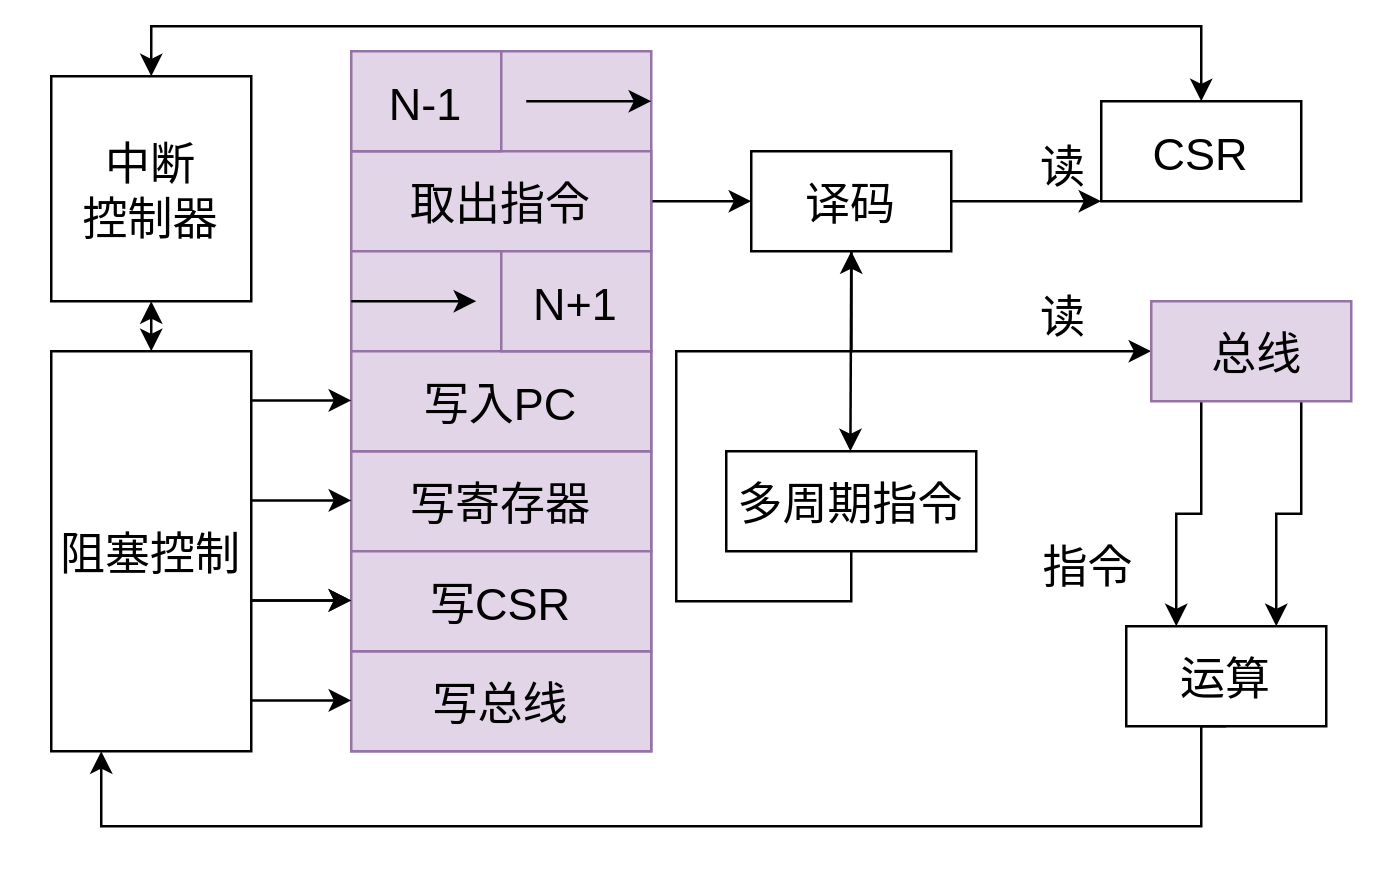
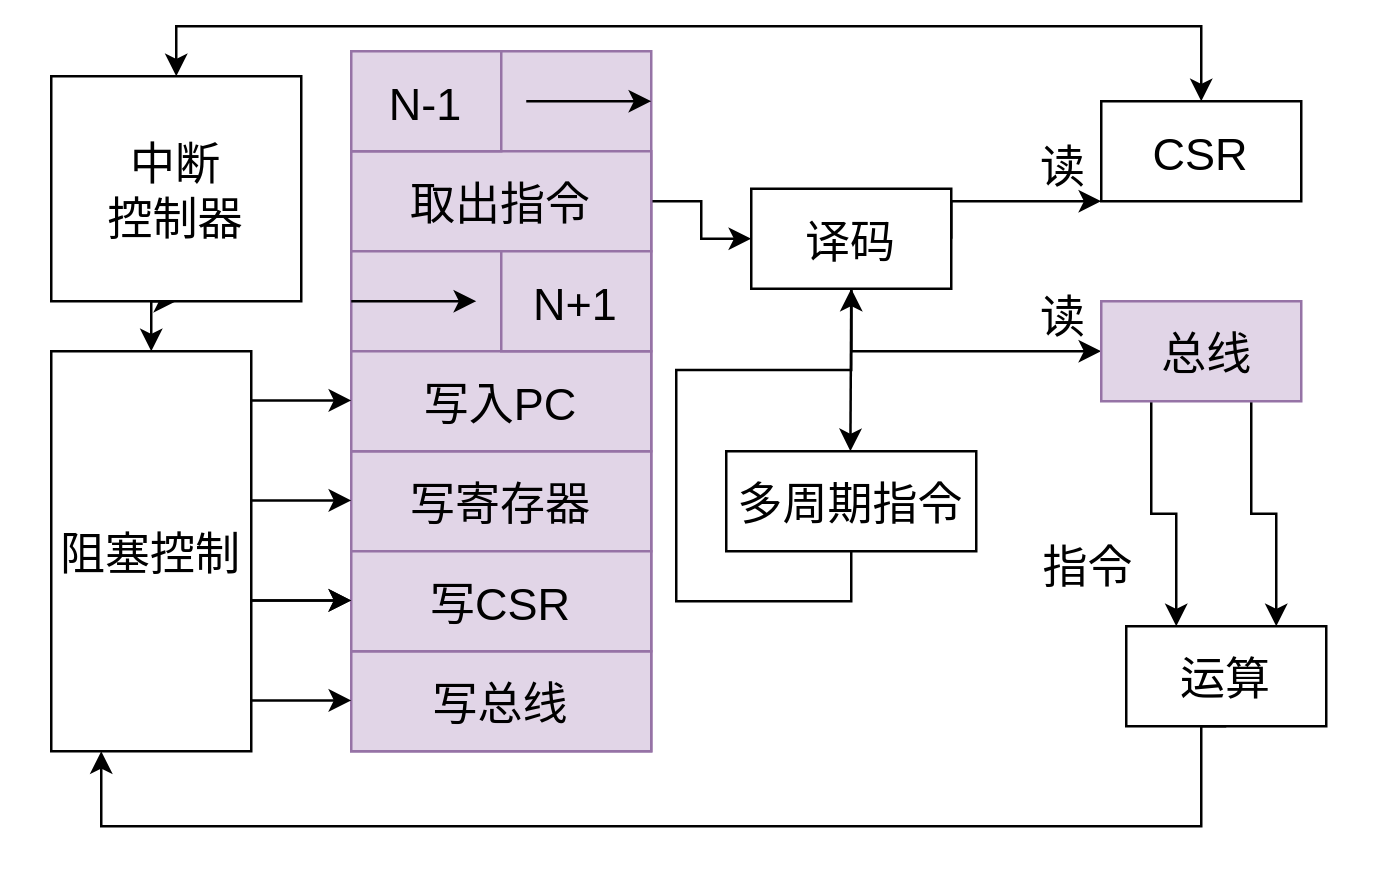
node "中断 控制器": size 200x225 -> 250x225
node "译码": moved (851, 201) -> (851, 239)
node "总线": moved (1251, 351) -> (1201, 351)
